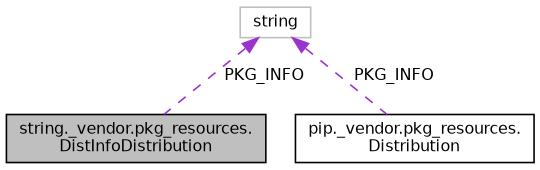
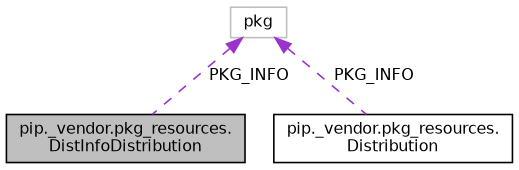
node "string": label "string" -> "pkg"
node "string._vendor.pkg_resources. DistInfoDistribution": label "string._vendor.pkg_resources. DistInfoDistribution" -> "pip._vendor.pkg_resources. DistInfoDistribution"
